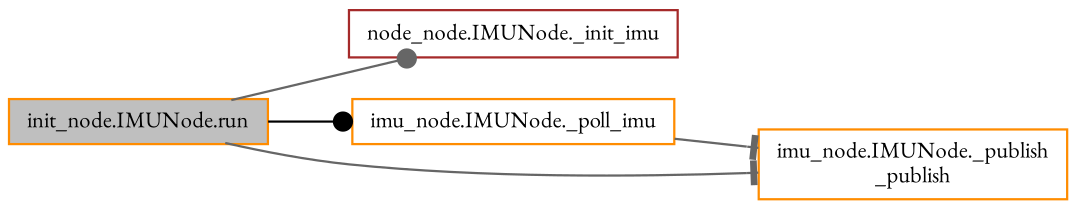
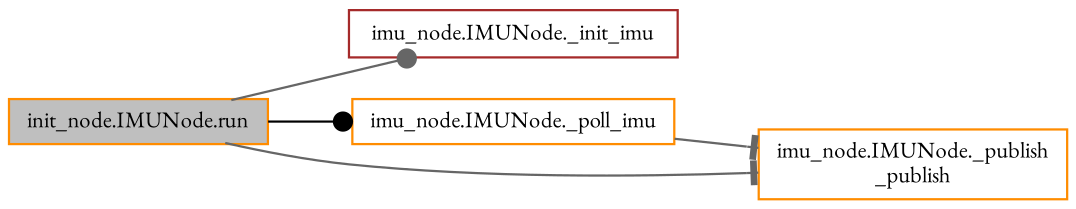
node "node_node.IMUNode._init_imu": label "node_node.IMUNode._init_imu" -> "imu_node.IMUNode._init_imu"
